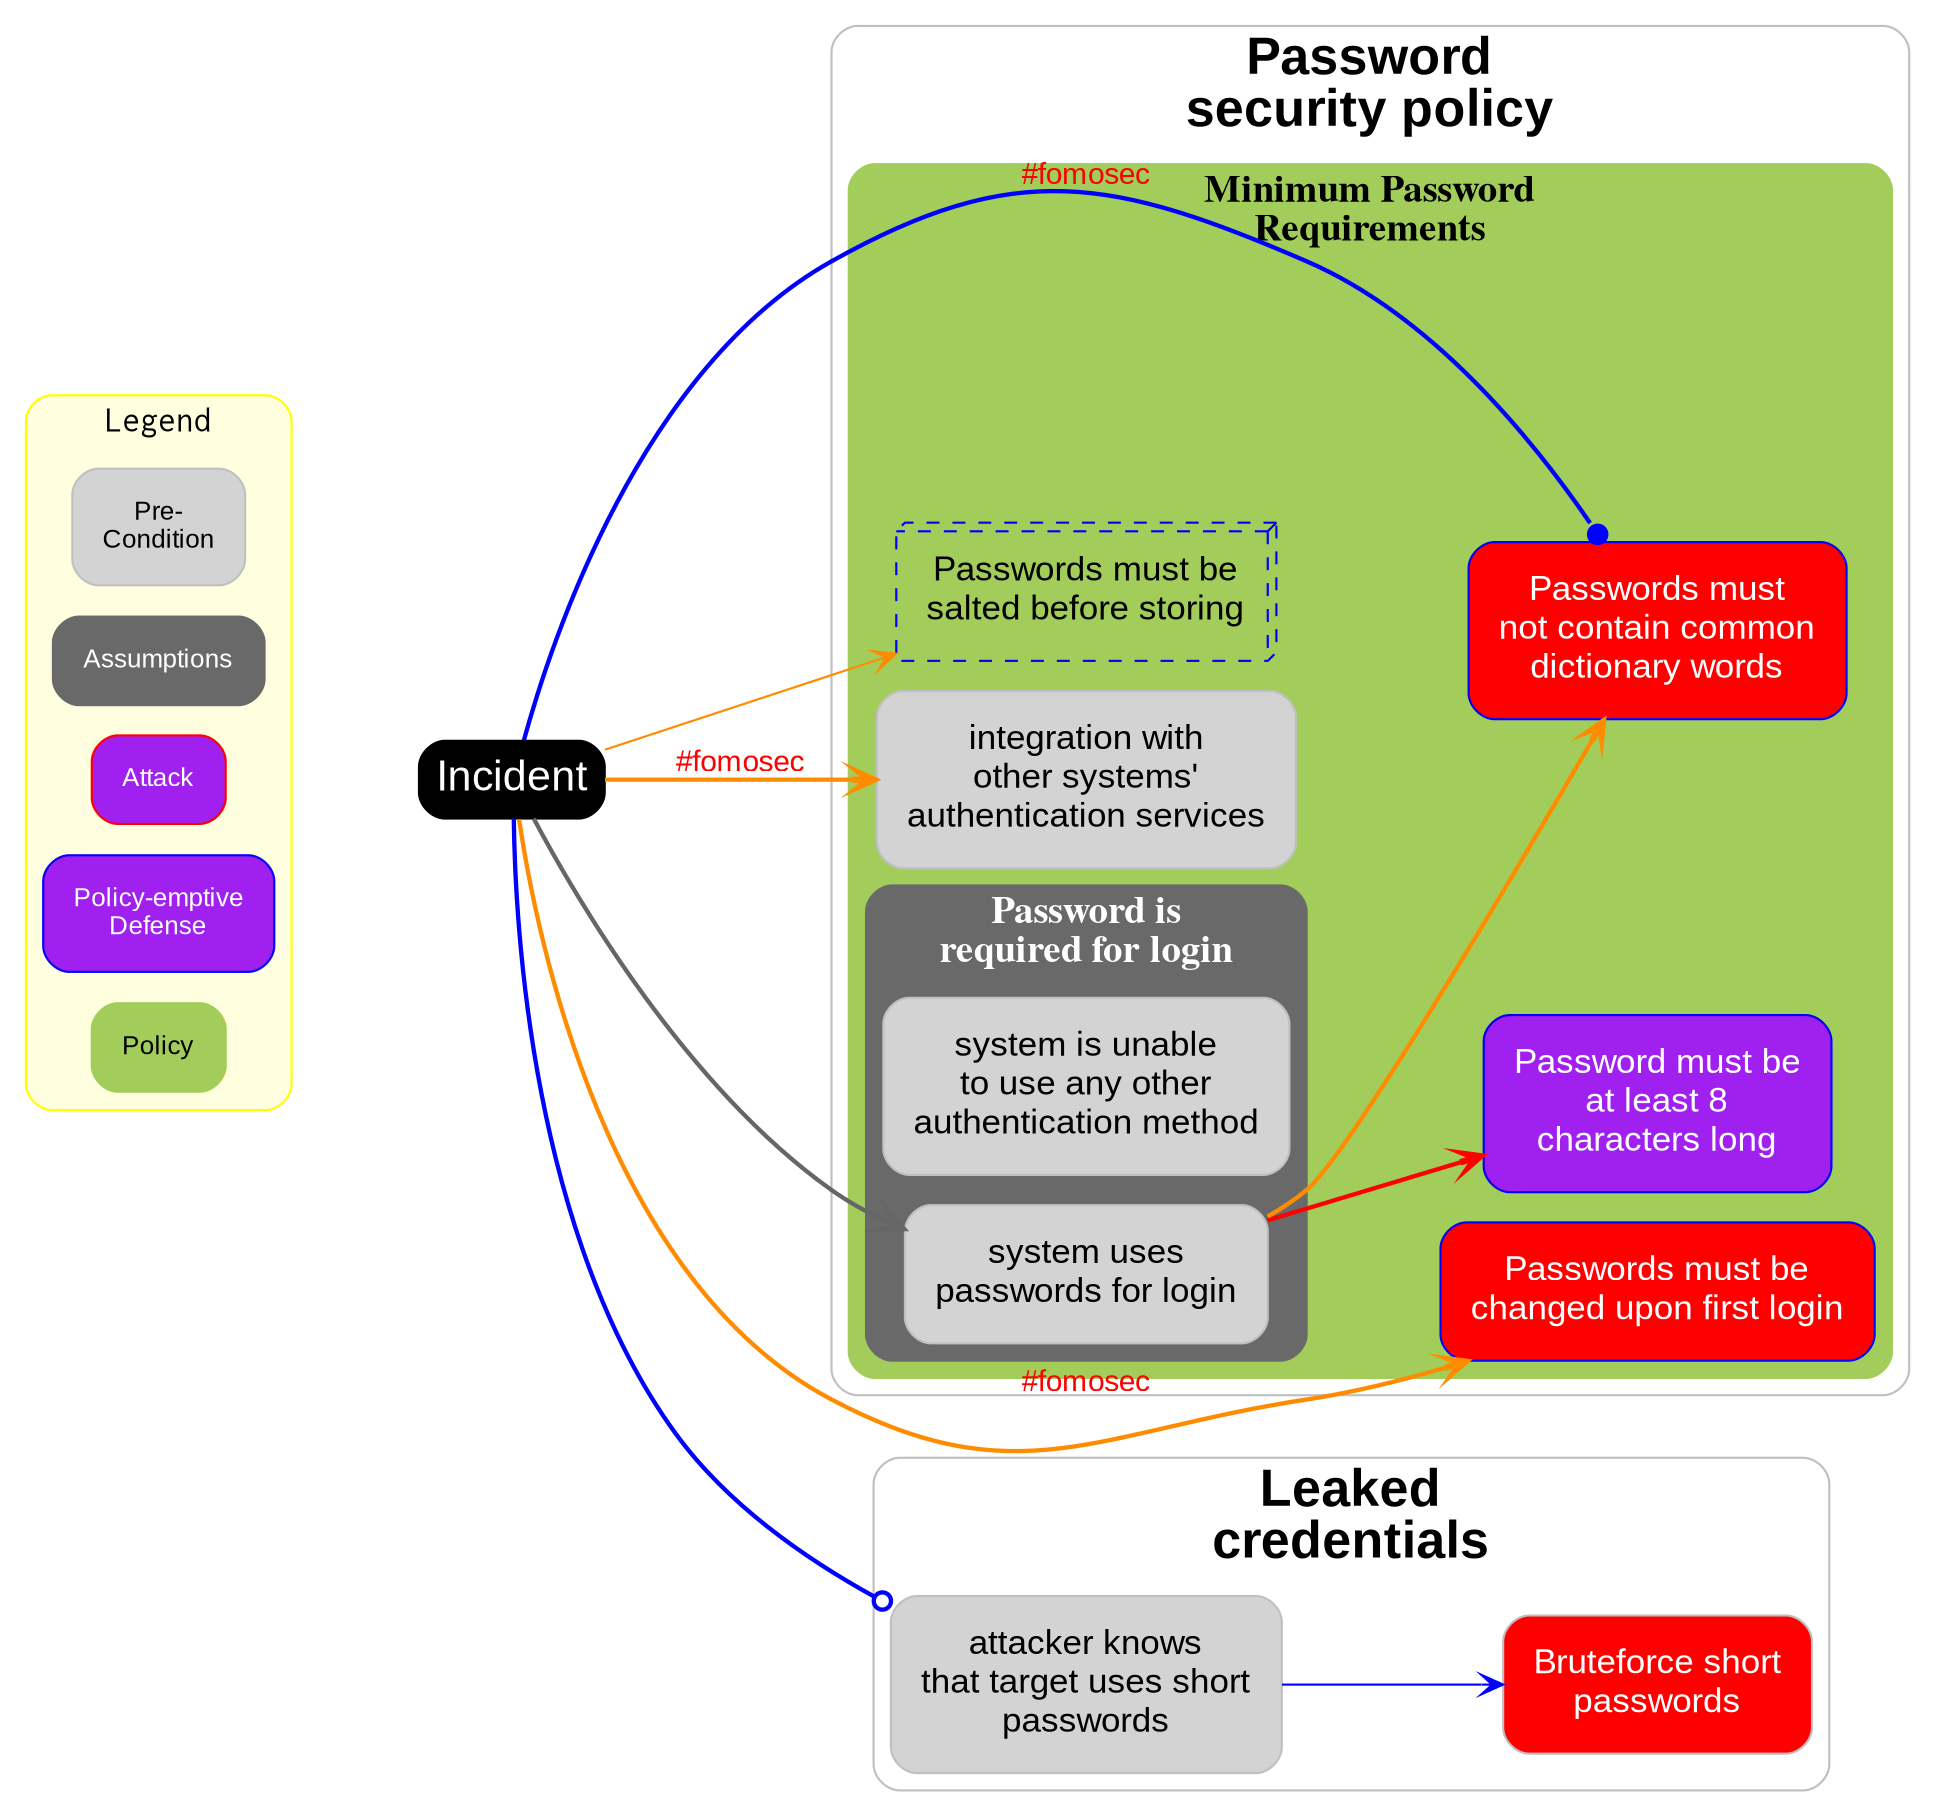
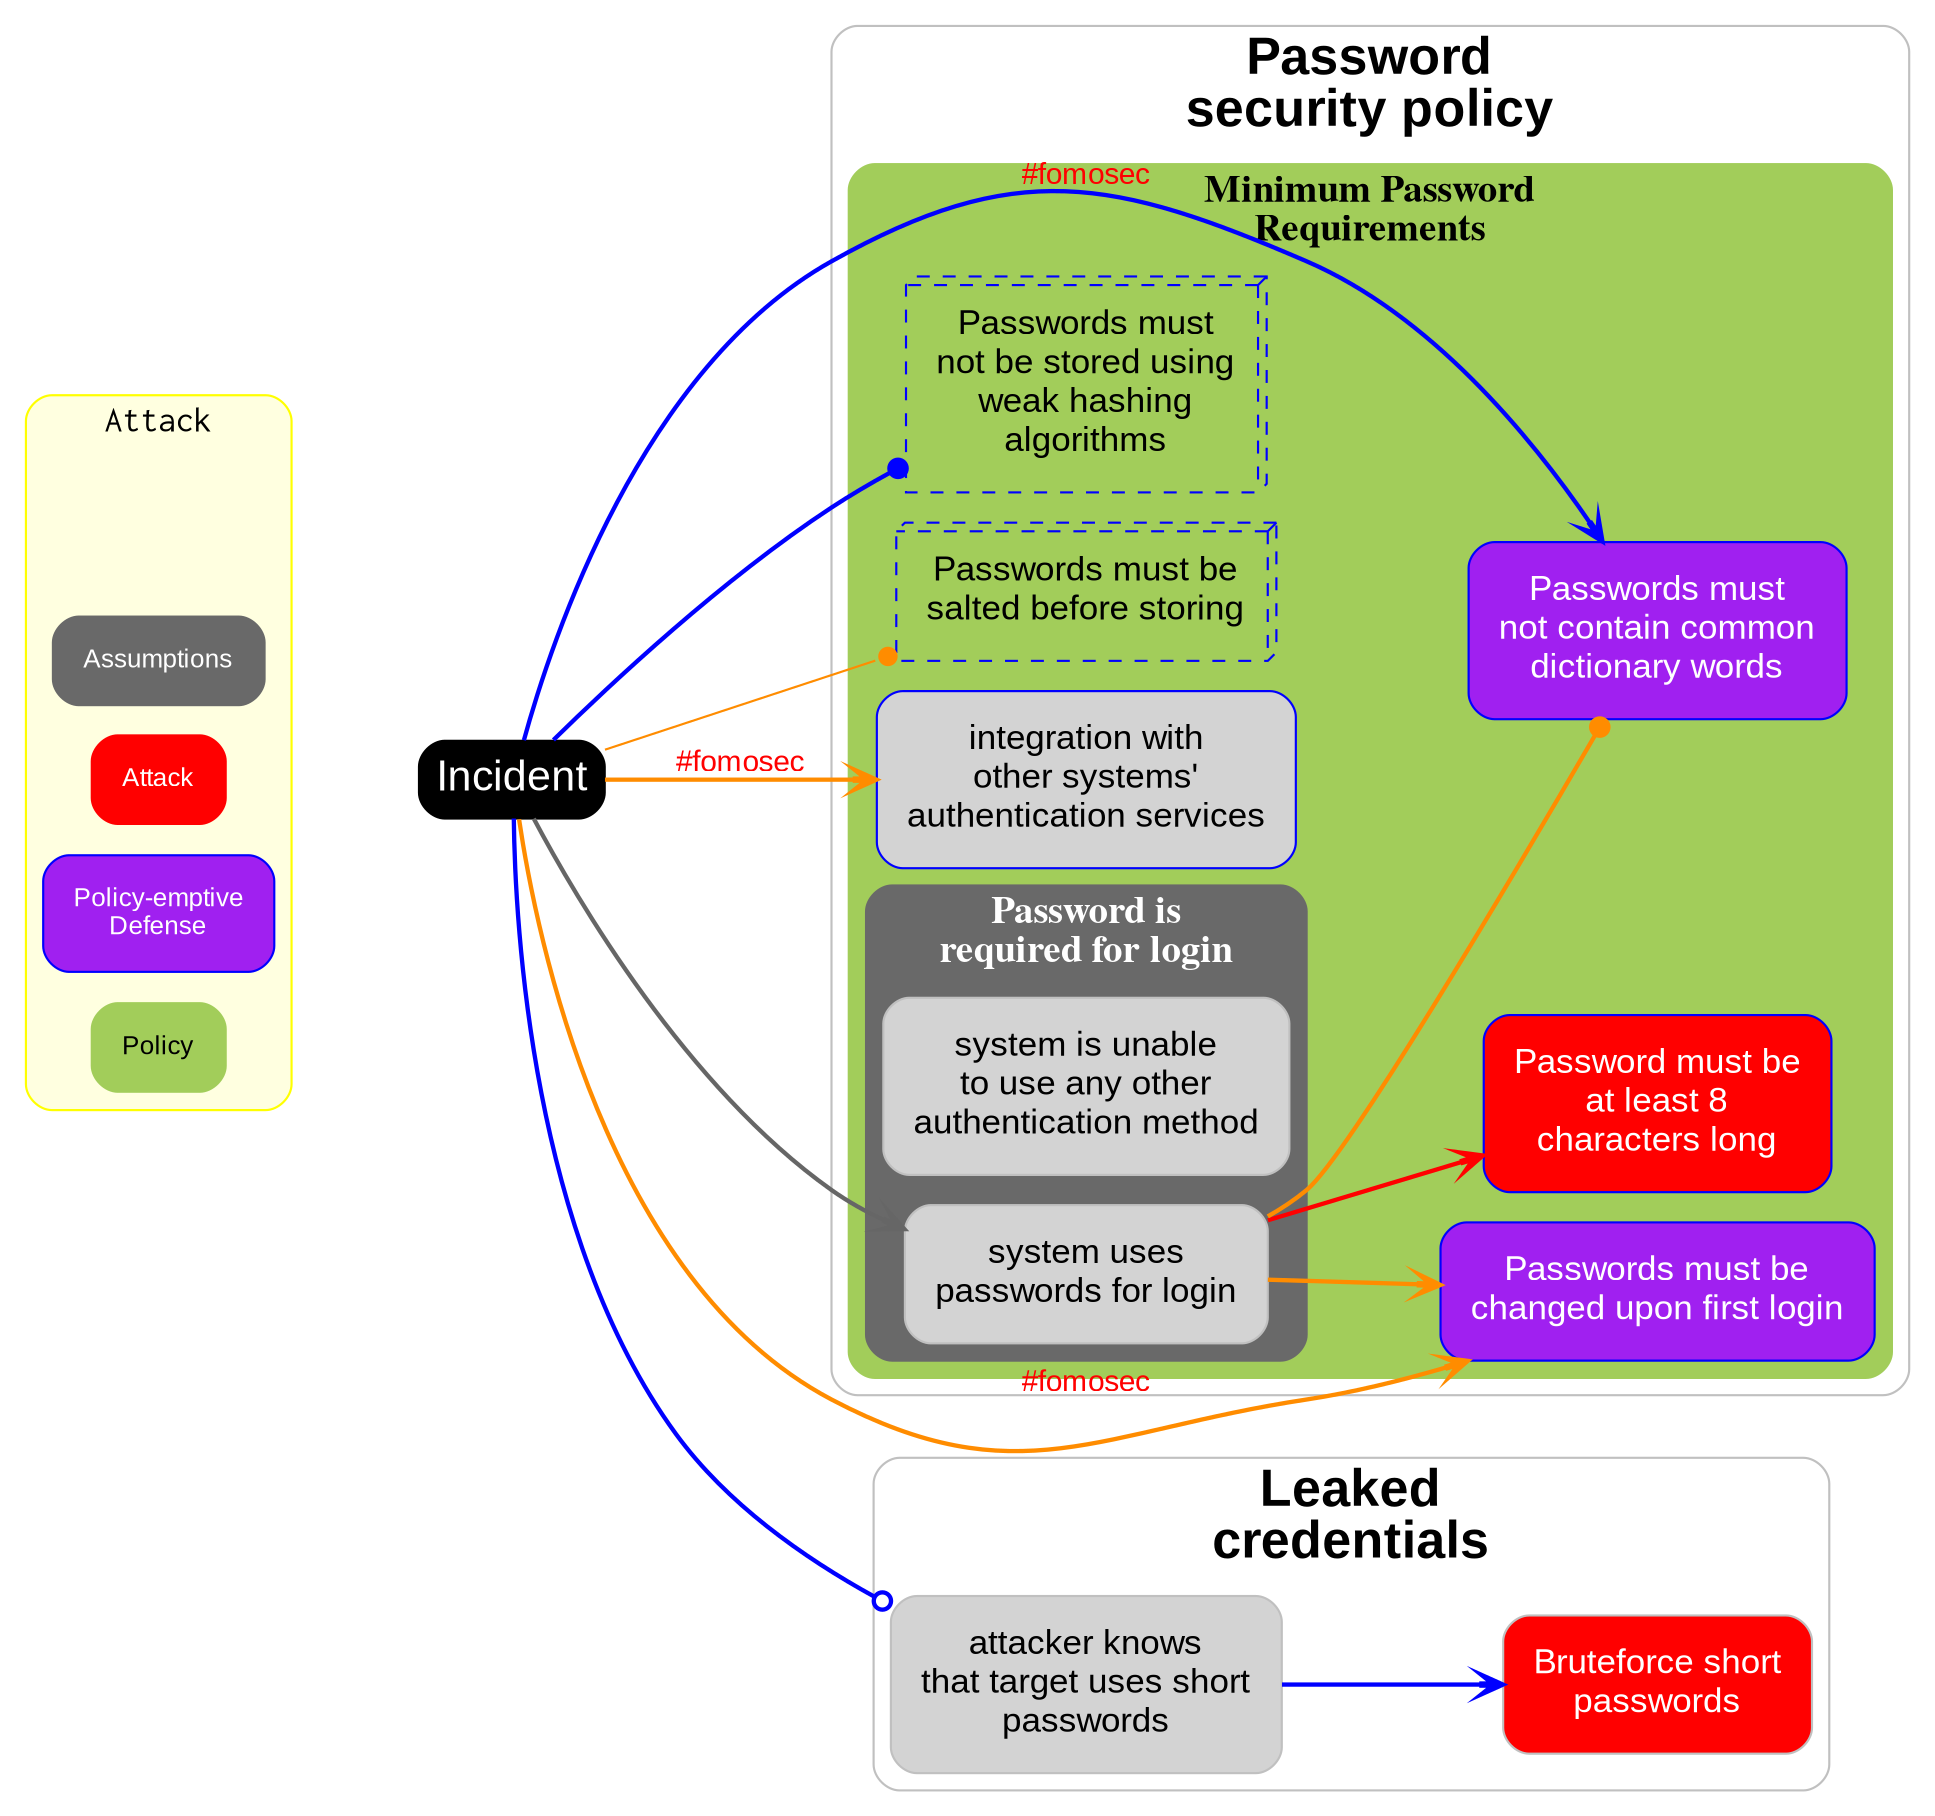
edge "Incident" -> "Passwords must not contain common dictionary words": arrowhead dot -> vee
node "Passwords must not be stored using weak hashing algorithms": added
cluster "Legend": label "Legend" -> "Attack"
node "Pre- Condition": removed
node "Passwords must not contain common dictionary words": fillcolor red -> purple
edge "Incident" -> "Passwords must be salted before storing": arrowhead vee -> dot
node "Attack": fillcolor purple -> red
node "integration with other systems' authentication services": color gray -> blue
edge "system uses passwords for login" -> "Passwords must not contain common dictionary words": arrowhead vee -> dot
node "Password must be at least 8 characters long": fillcolor purple -> red
edge "system uses passwords for login" -> "Passwords must be changed upon first login": added
node "Passwords must be changed upon first login": fillcolor red -> purple
edge "attacker knows that target uses short passwords" -> "Bruteforce short passwords": style solid -> bold
